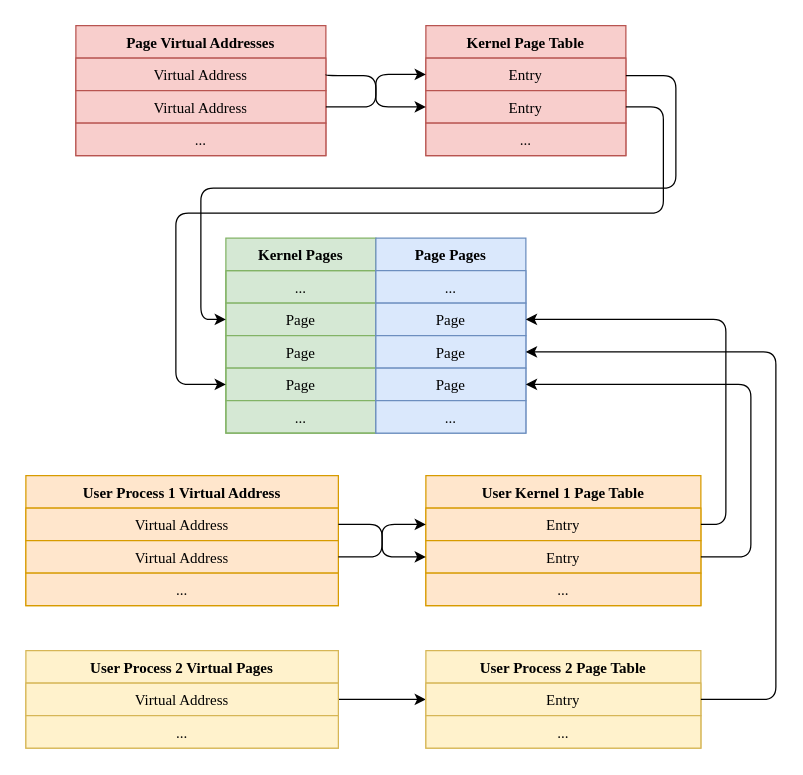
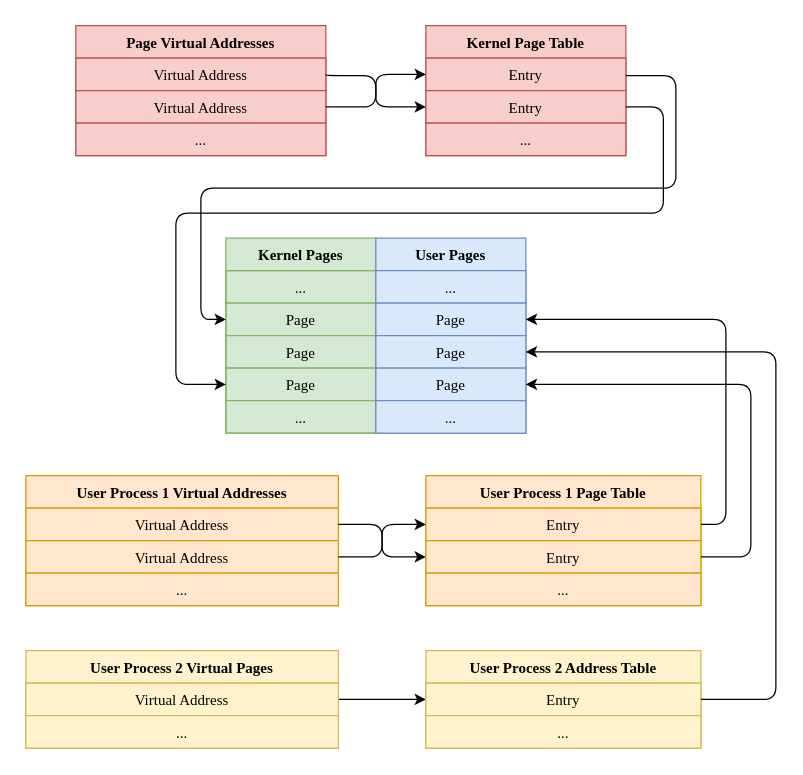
node "Page Pages": label "Page Pages" -> "User Pages"
node "User Process 1 Virtual Address": label "User Process 1 Virtual Address" -> "User Process 1 Virtual Addresses"
node "User Kernel 1 Page Table": label "User Kernel 1 Page Table" -> "User Process 1 Page Table"
node "User Process 2 Page Table": label "User Process 2 Page Table" -> "User Process 2 Address Table"
